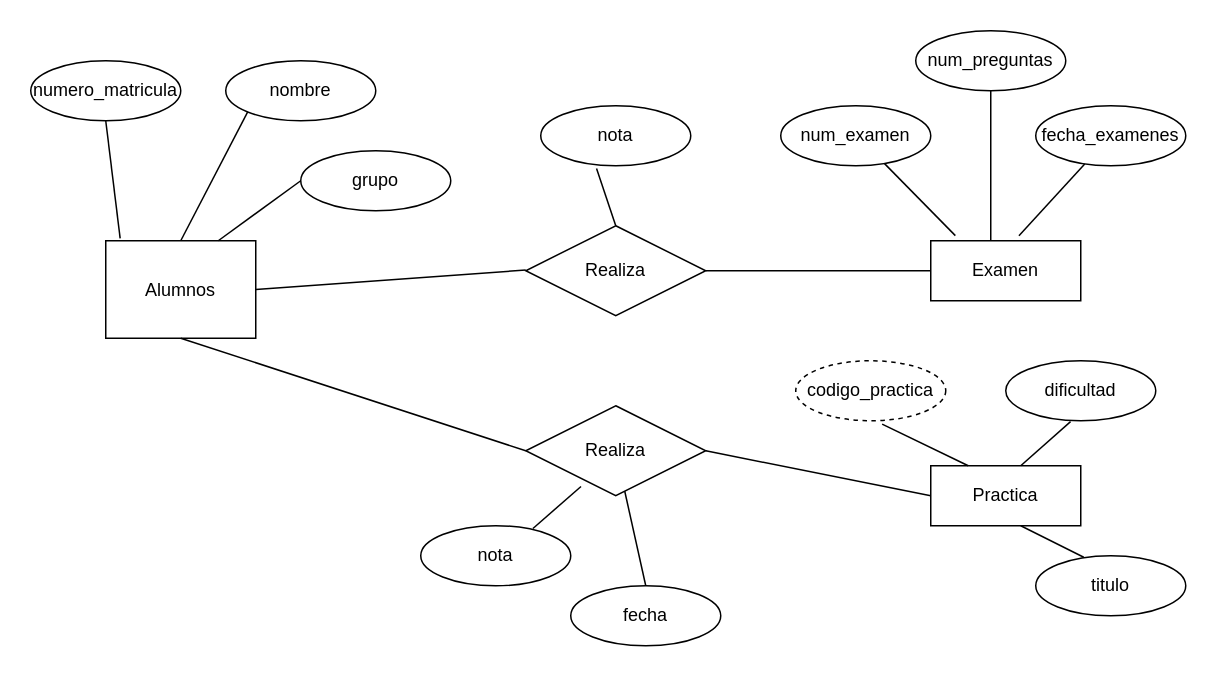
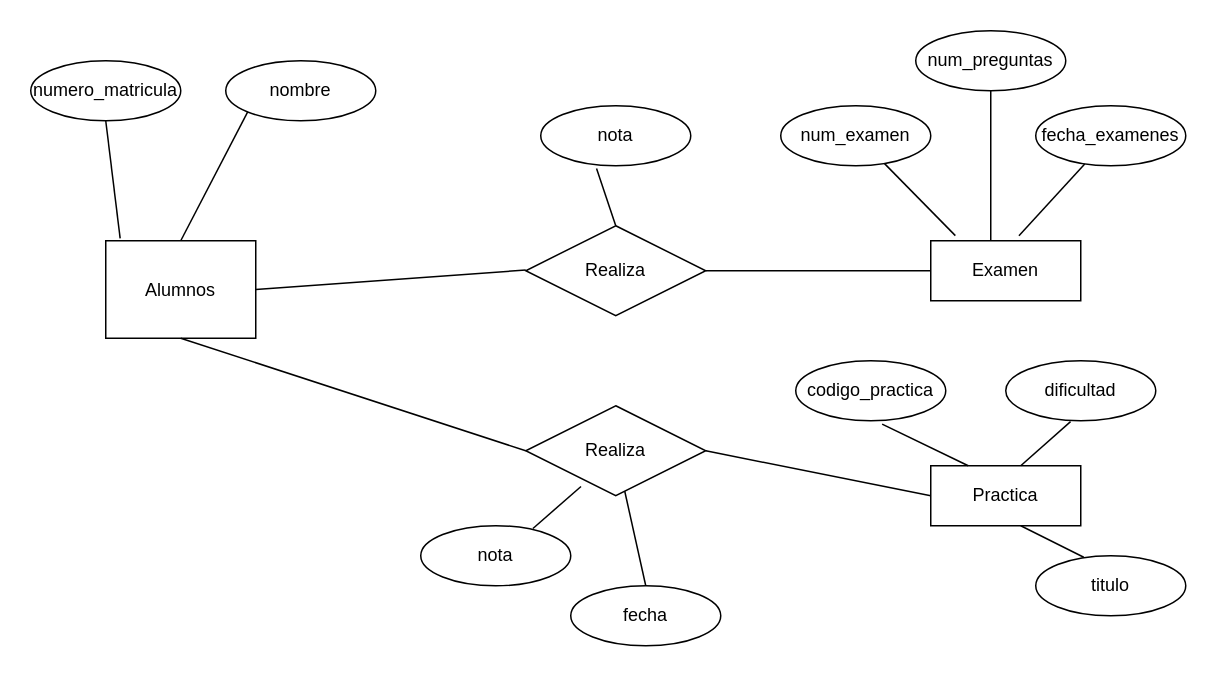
node "grupo": removed
edge "grupo" -- "Alumnos": removed
node "codigo_practica": style dashed -> solid
